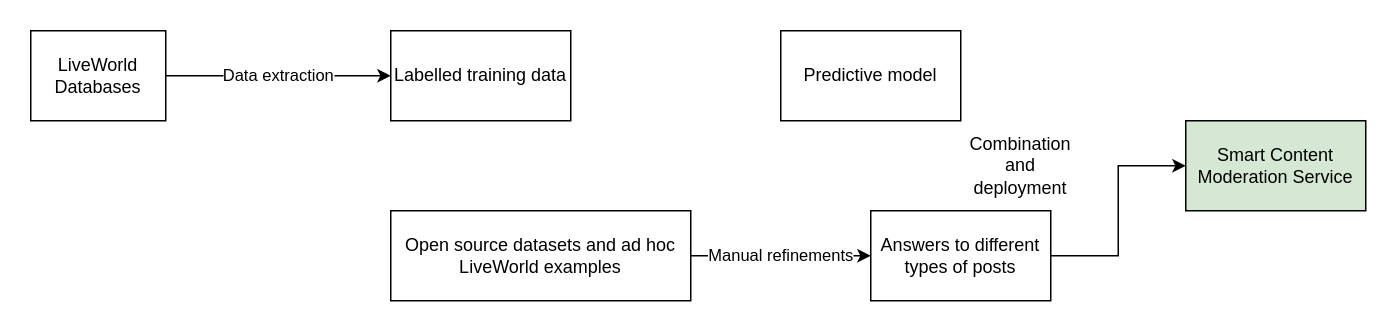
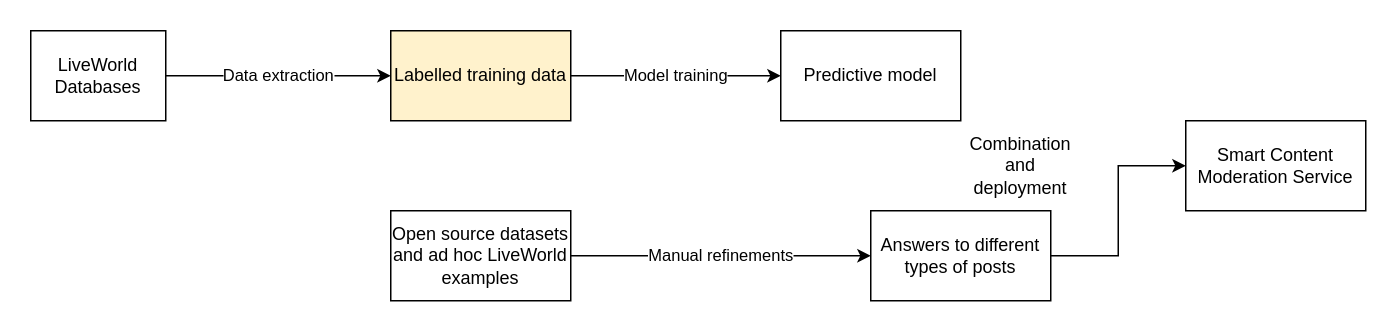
node "Labelled training data": fillcolor #ffffff -> #fff2cc
edge "Labelled training data" -> "Predictive model": added, label "Model training"
node "Smart Content Moderation Service": fillcolor #d5e8d4 -> #ffffff
node "Open source datasets and ad hoc LiveWorld examples": size 300x90 -> 180x90
